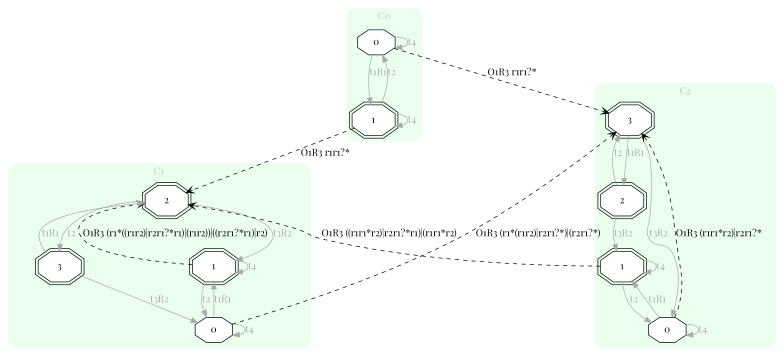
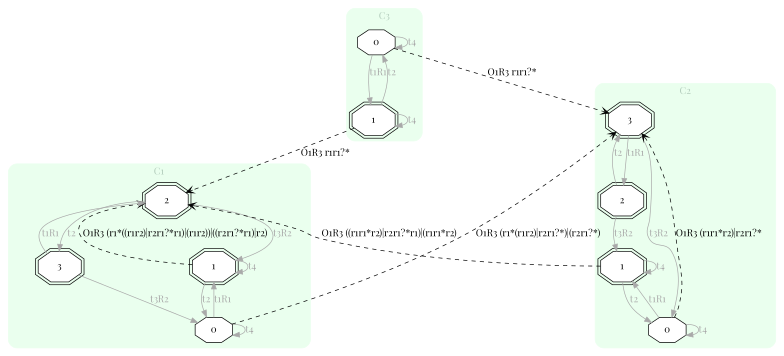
cluster "C0": label "C0" -> "C3"
